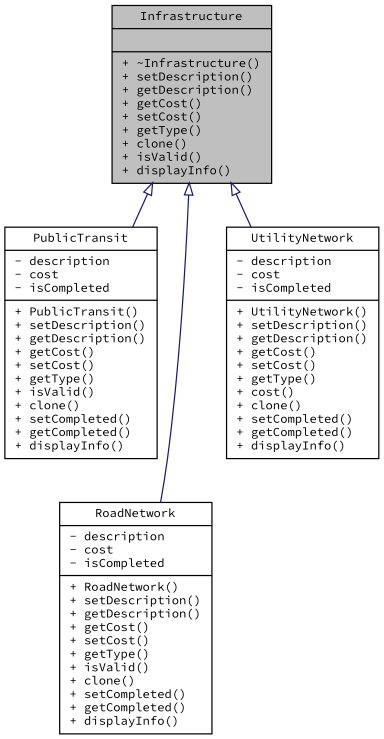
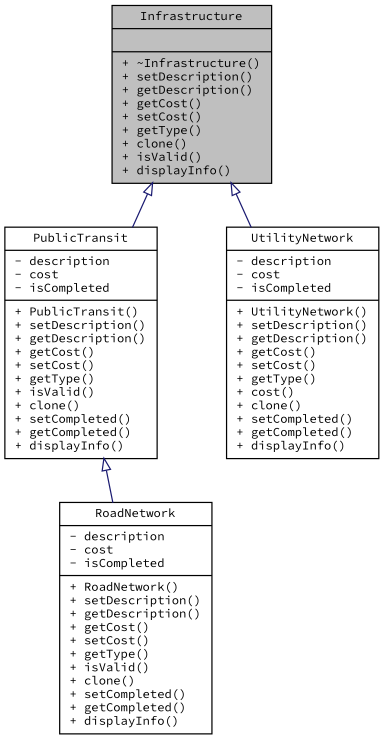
edge "RoadNetwork" -> "Infrastructure": now "RoadNetwork" -> "PublicTransit"
